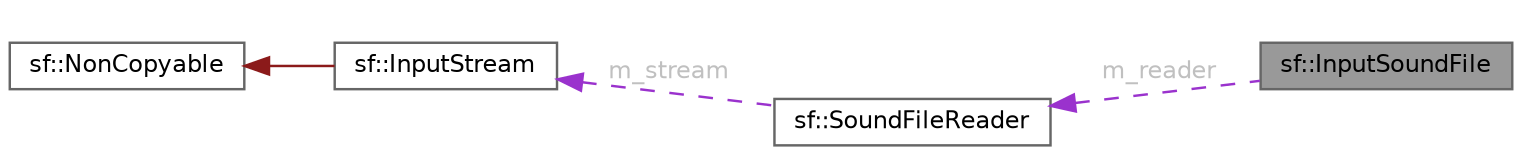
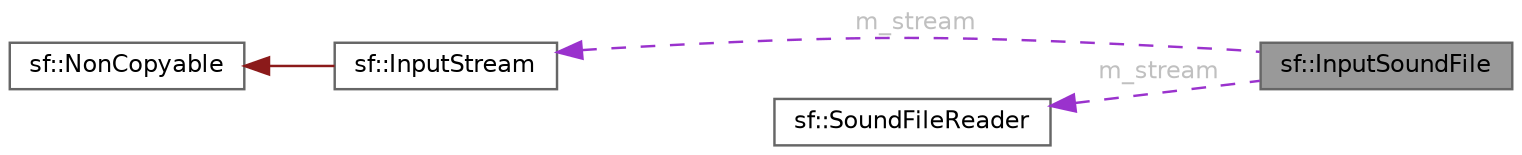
edge "sf::InputSoundFile" -> "sf::SoundFileReader": label " m_reader" -> " m_stream"
edge "sf::SoundFileReader" -> "sf::InputStream": now "sf::InputSoundFile" -> "sf::InputStream"
